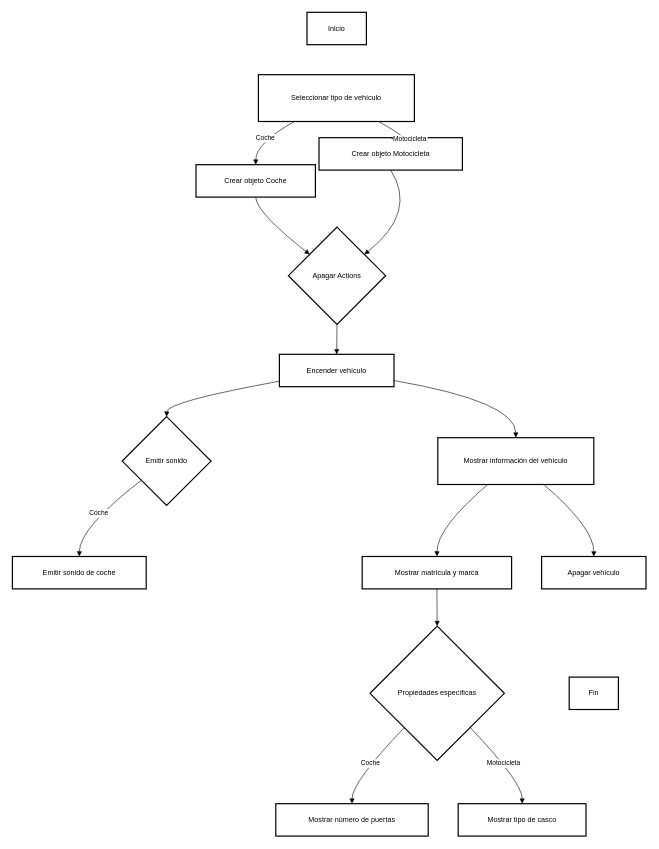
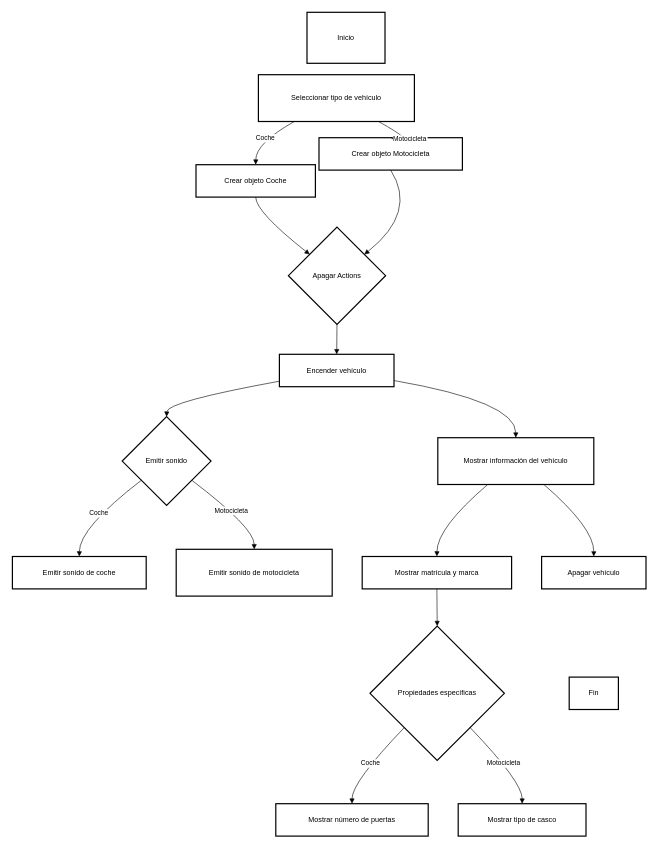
node "Inicio": size 59x32 -> 78x51
edge "Emitir sonido" -> "Emitir sonido de motocicleta": added, label "Motocicleta"
node "Emitir sonido de motocicleta": added
